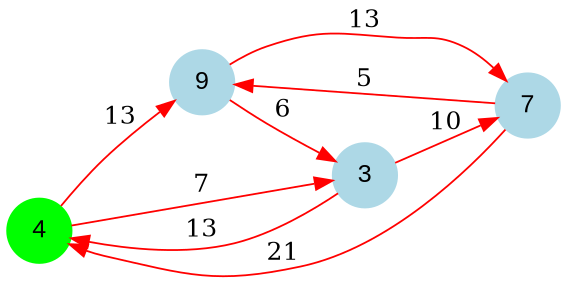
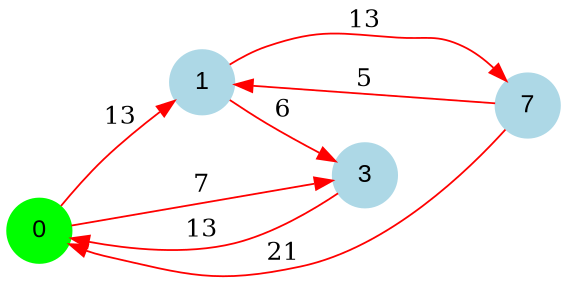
node "9": label "9" -> "1"
edge "3" -> "7": removed, label "10"
node "4": label "4" -> "0"
